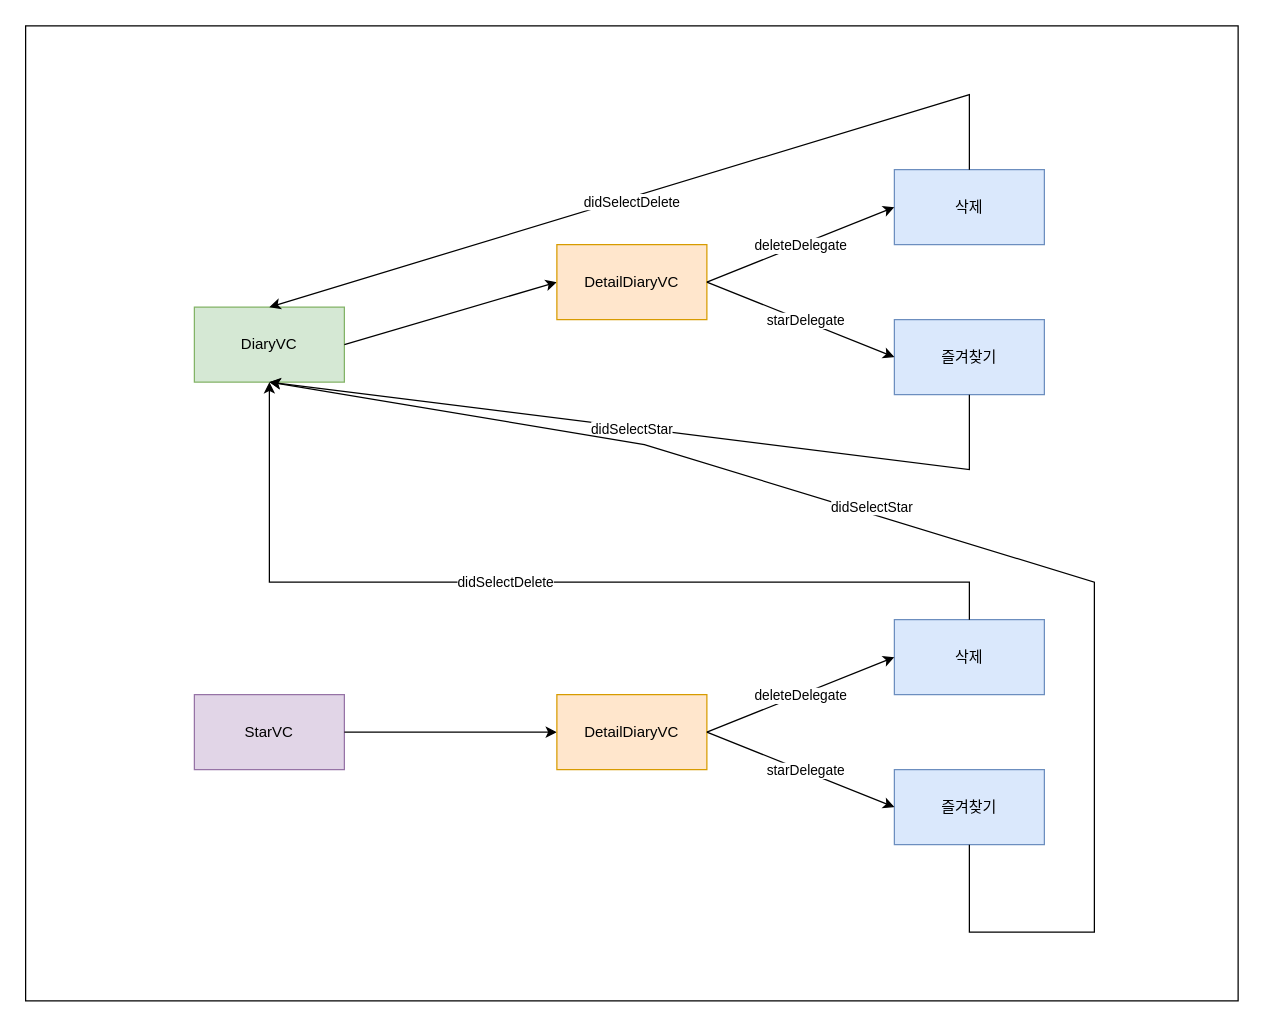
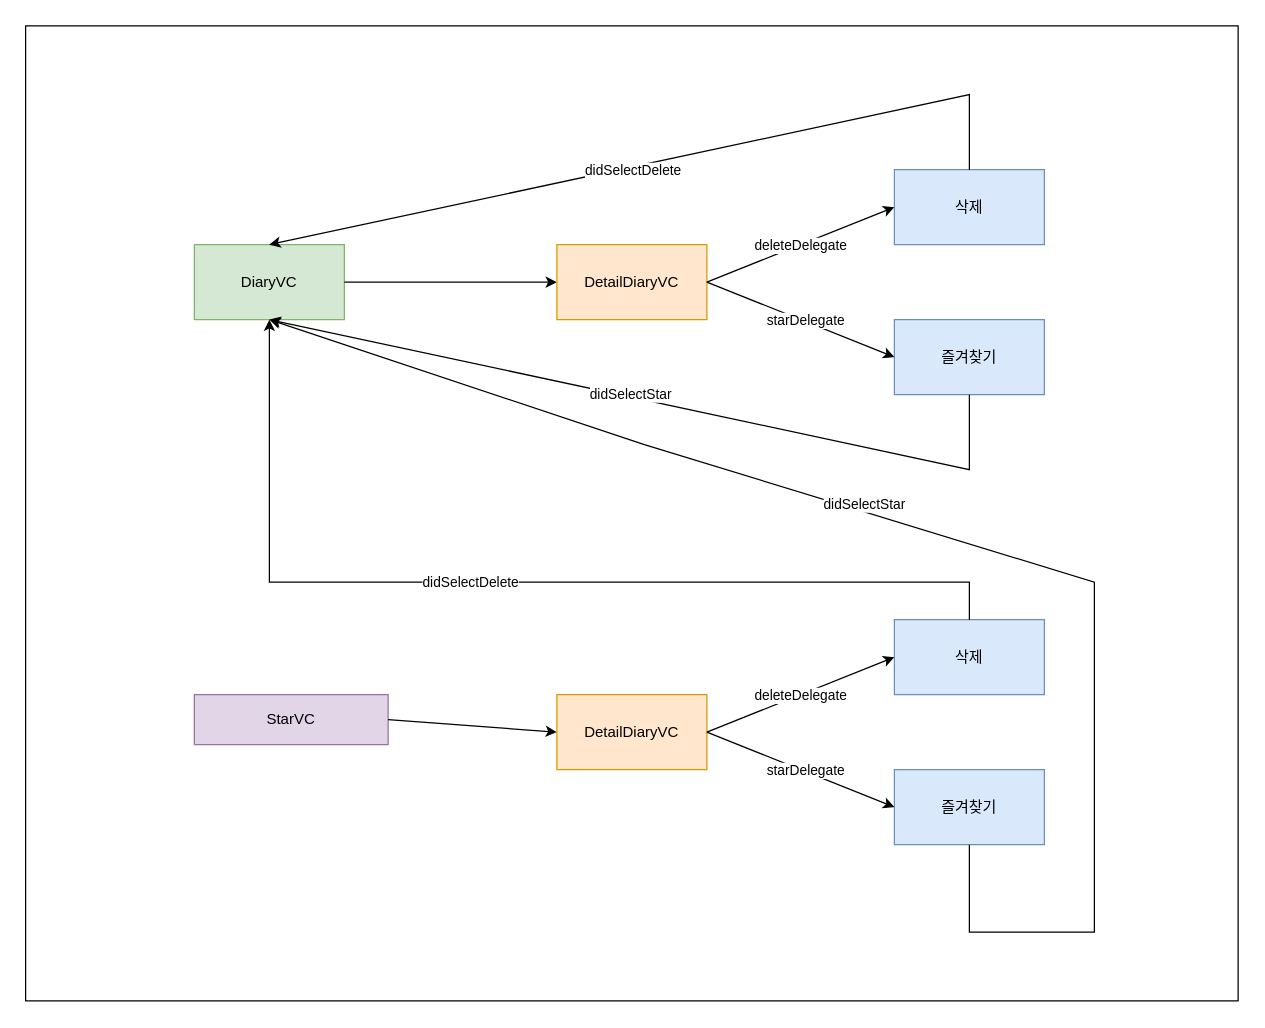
node "DiaryVC": moved (269, 344) -> (269, 282)
node "StarVC": size 150x75 -> 194x50
